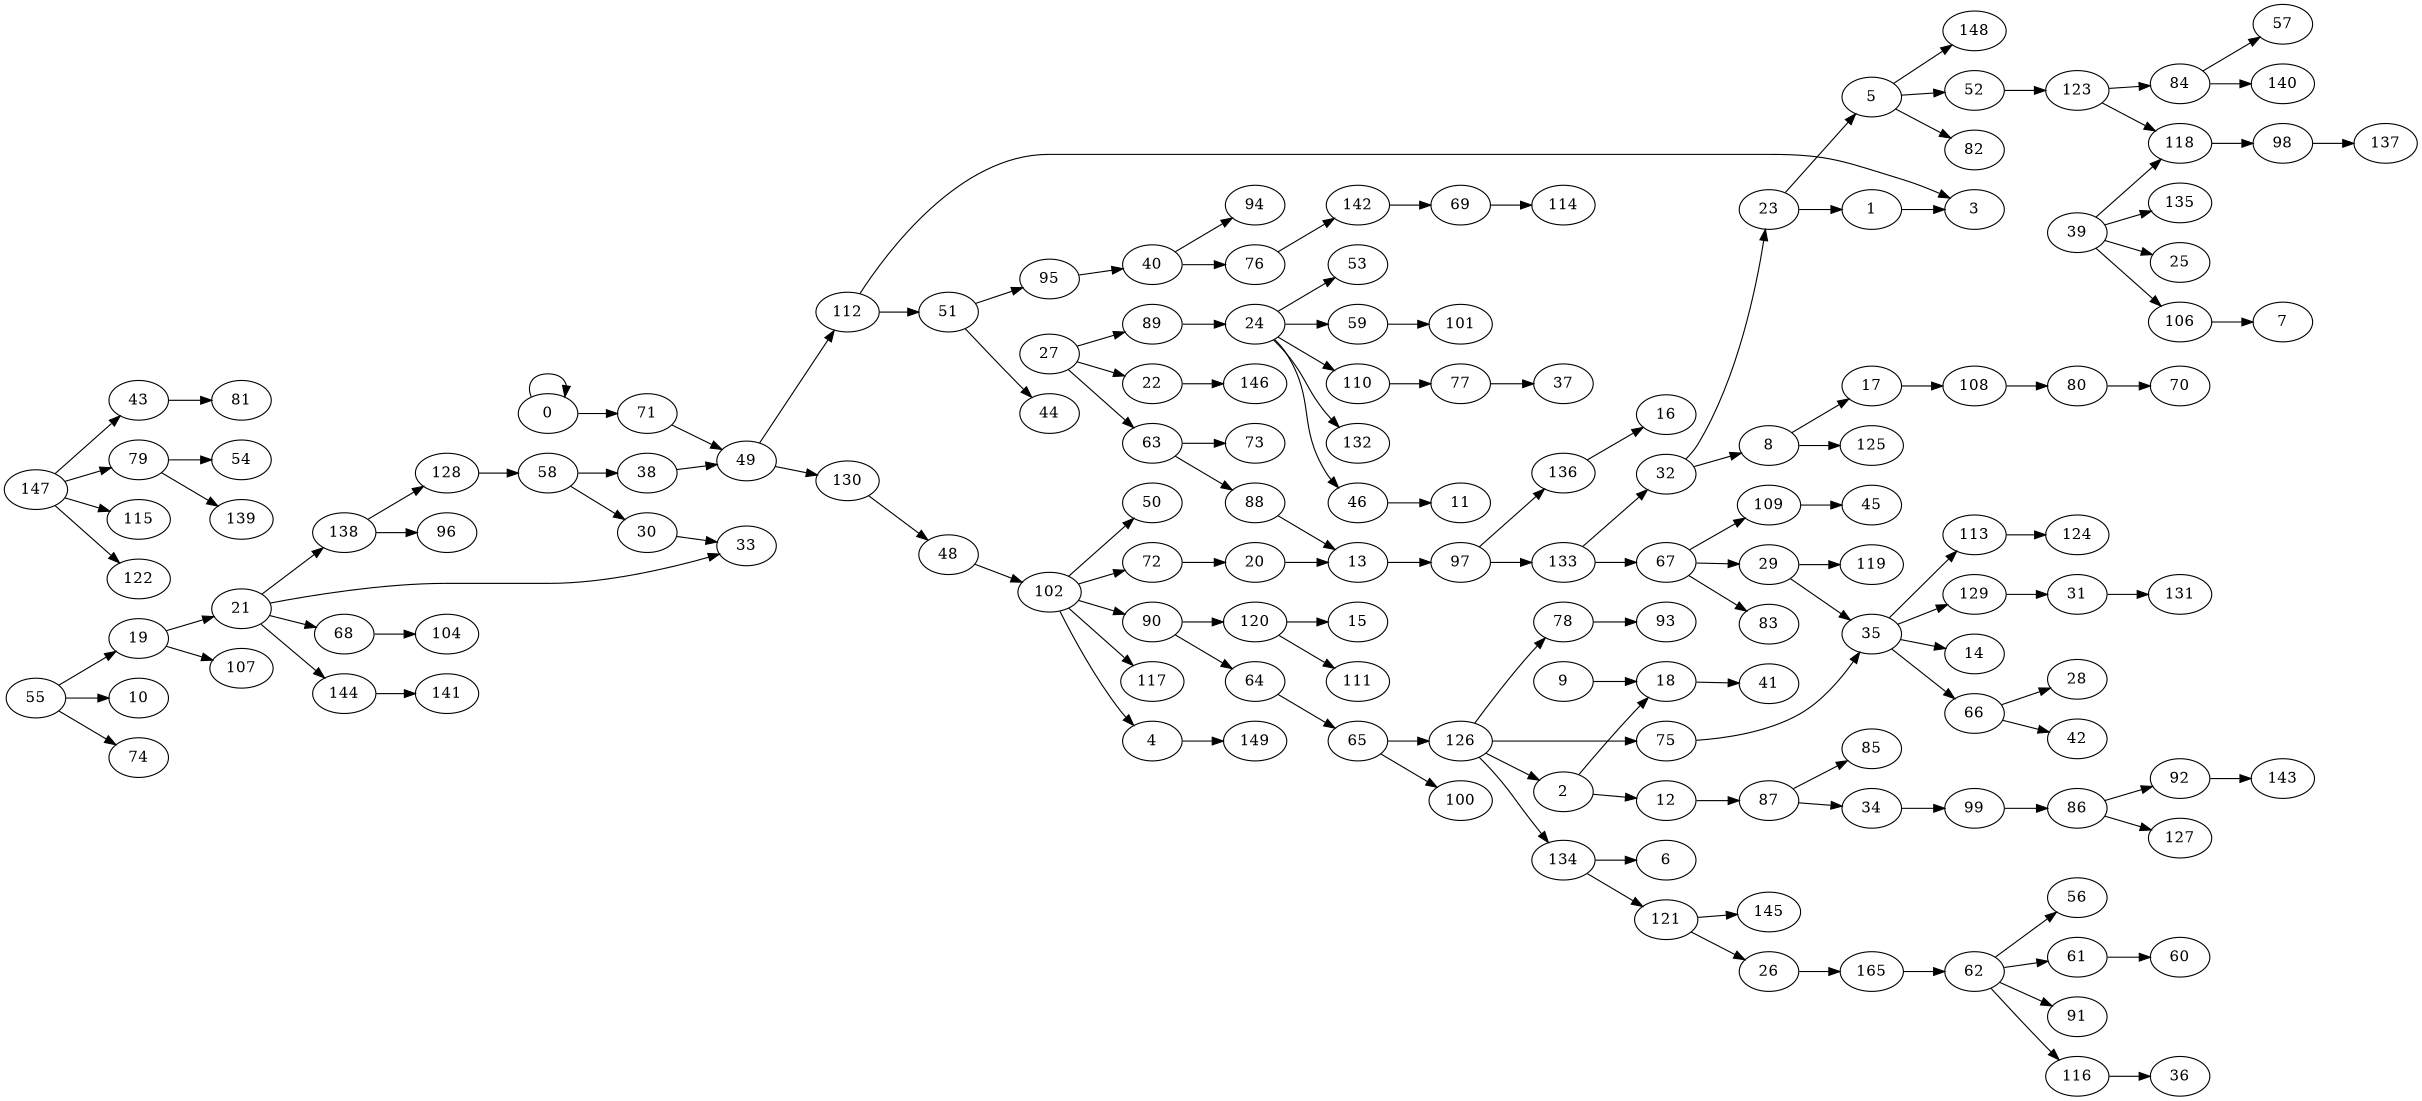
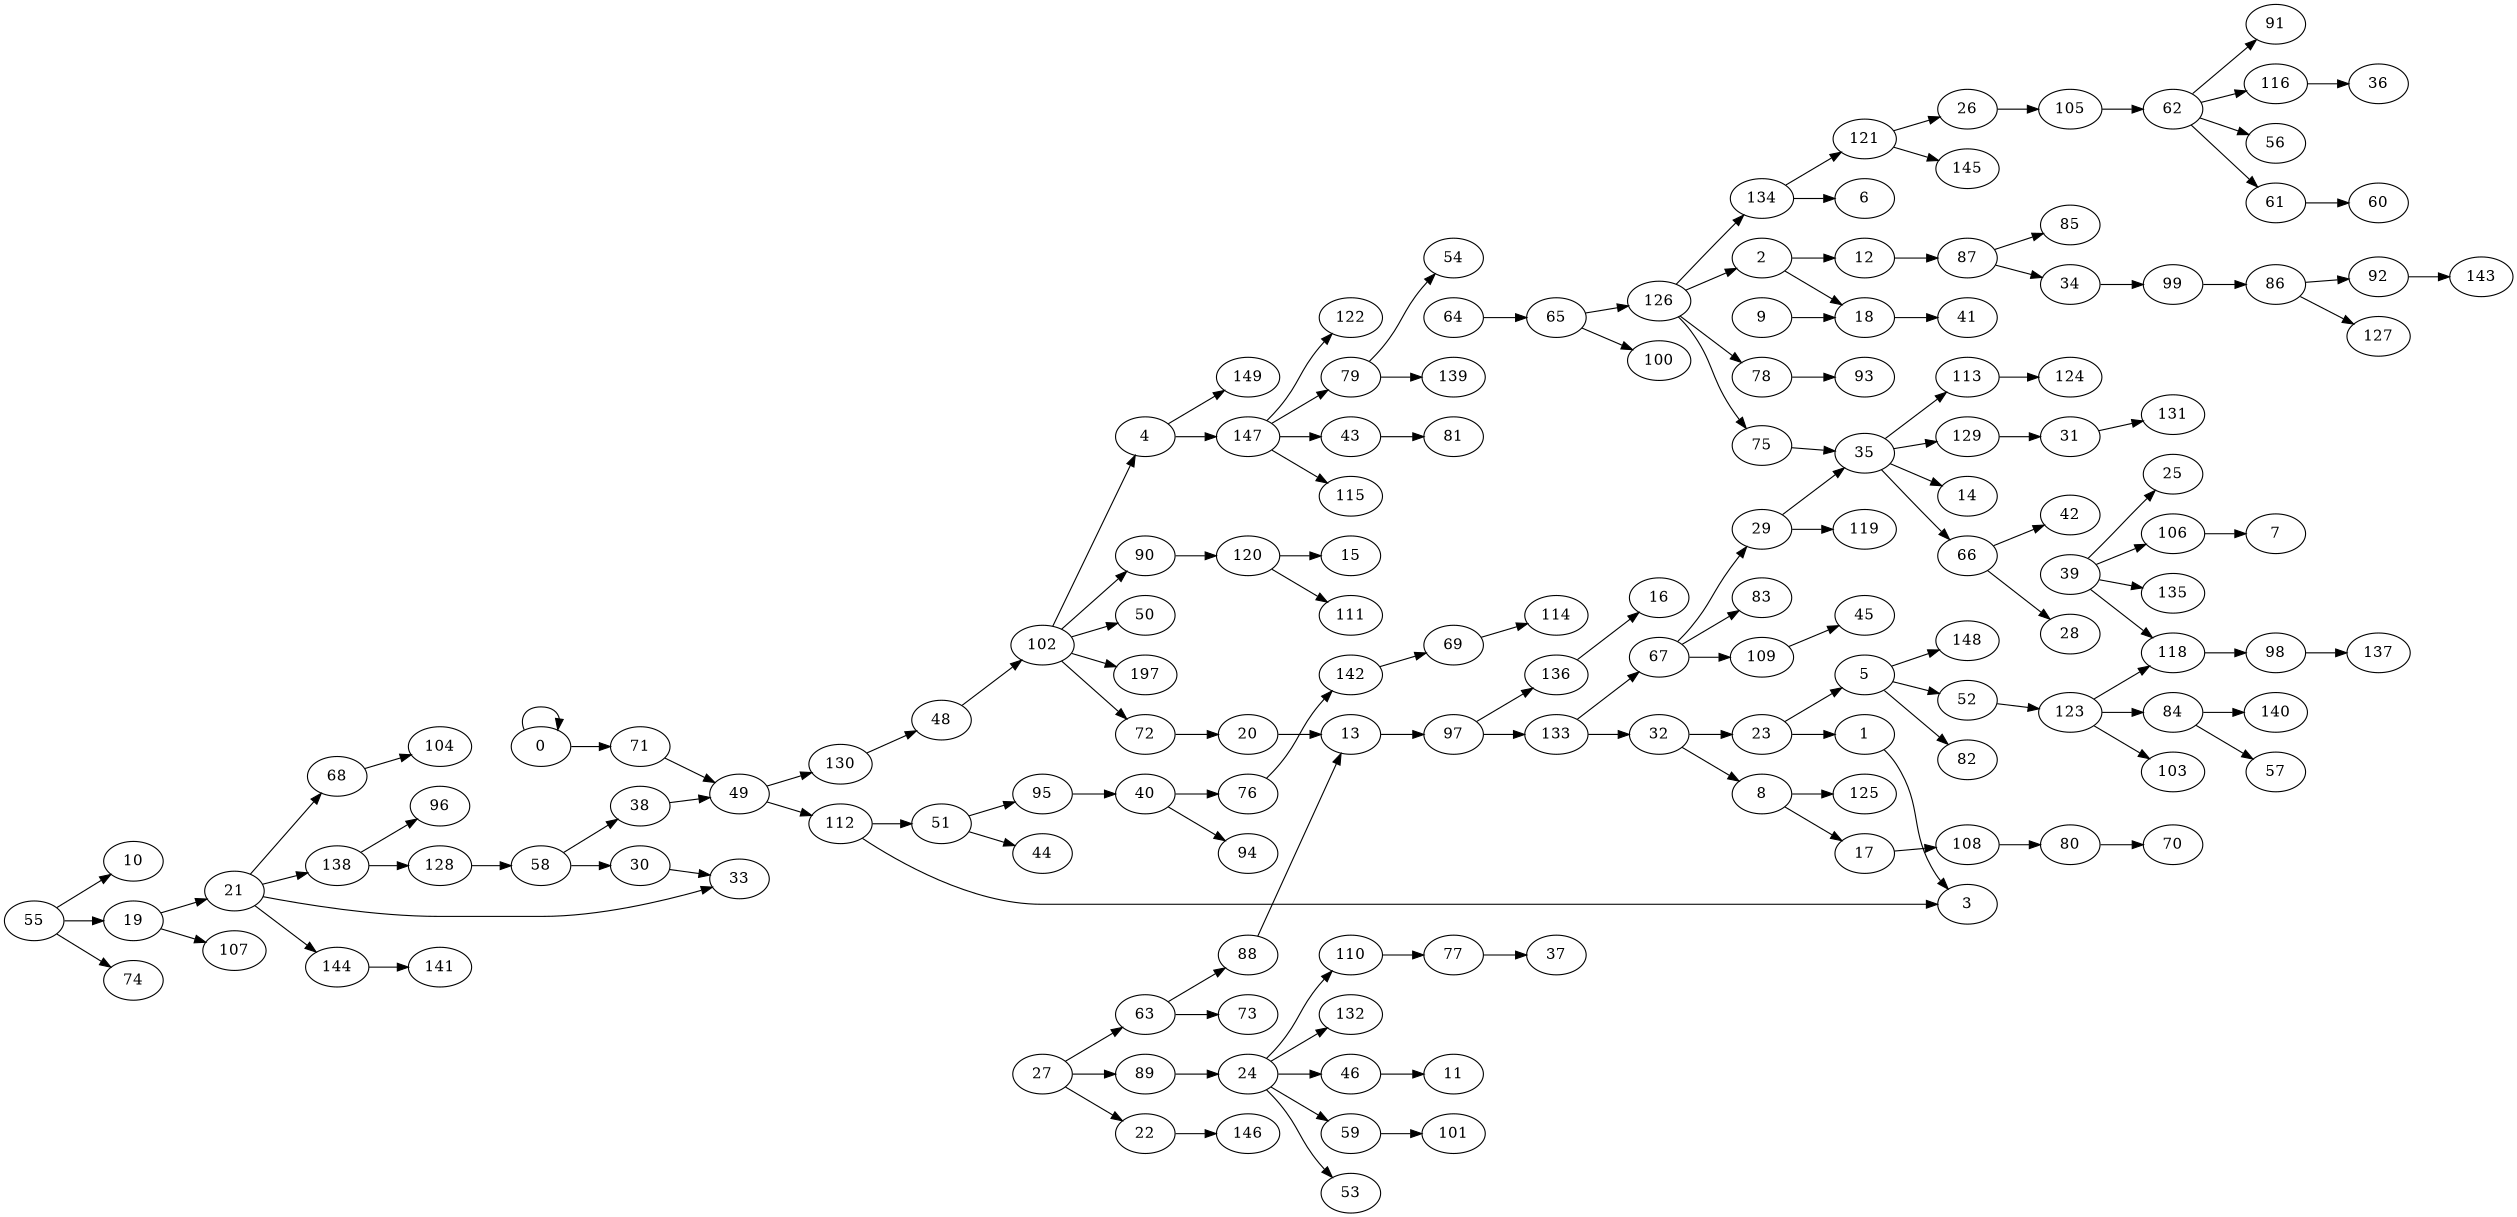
edge "4" -> "147": added
edge "90" -> "64": removed
node "117": label "117" -> "197"
node "103": added
node "165": label "165" -> "105"
